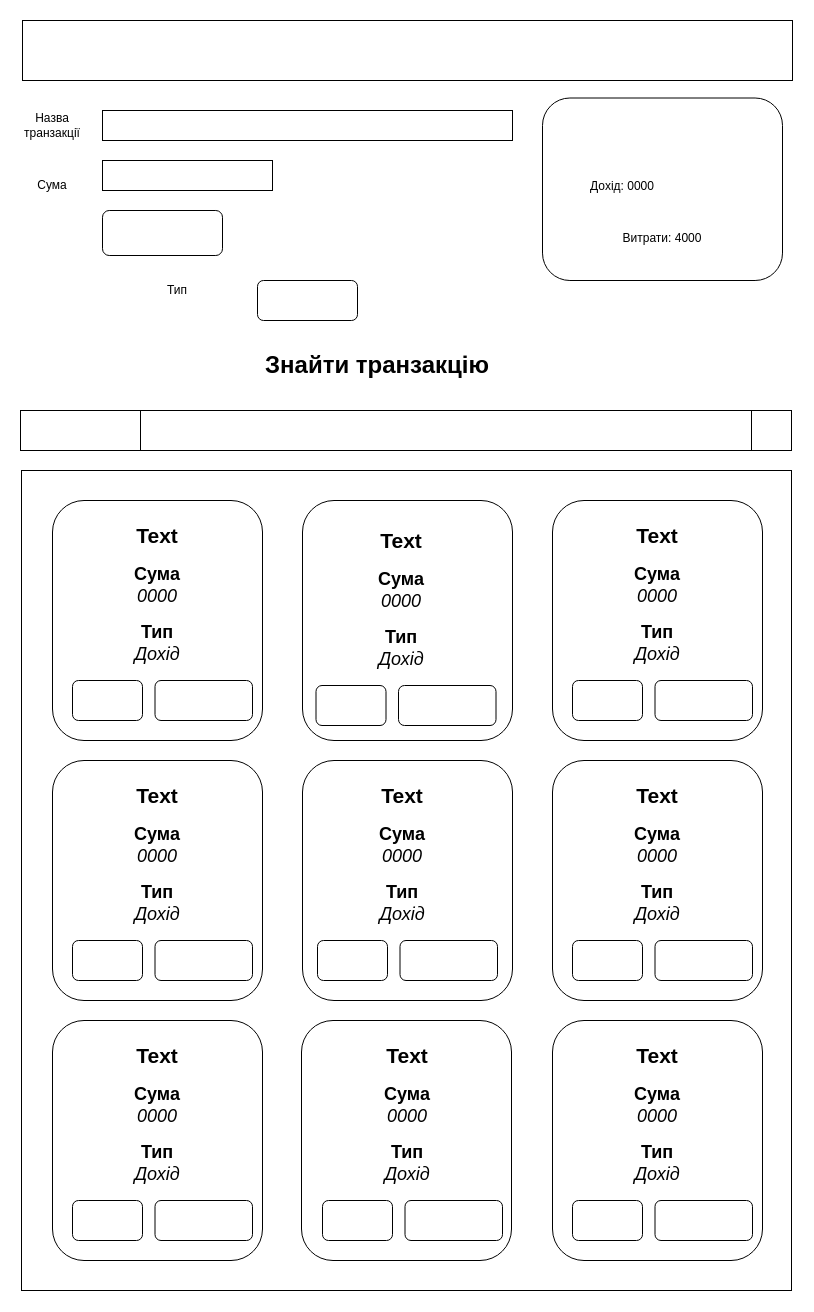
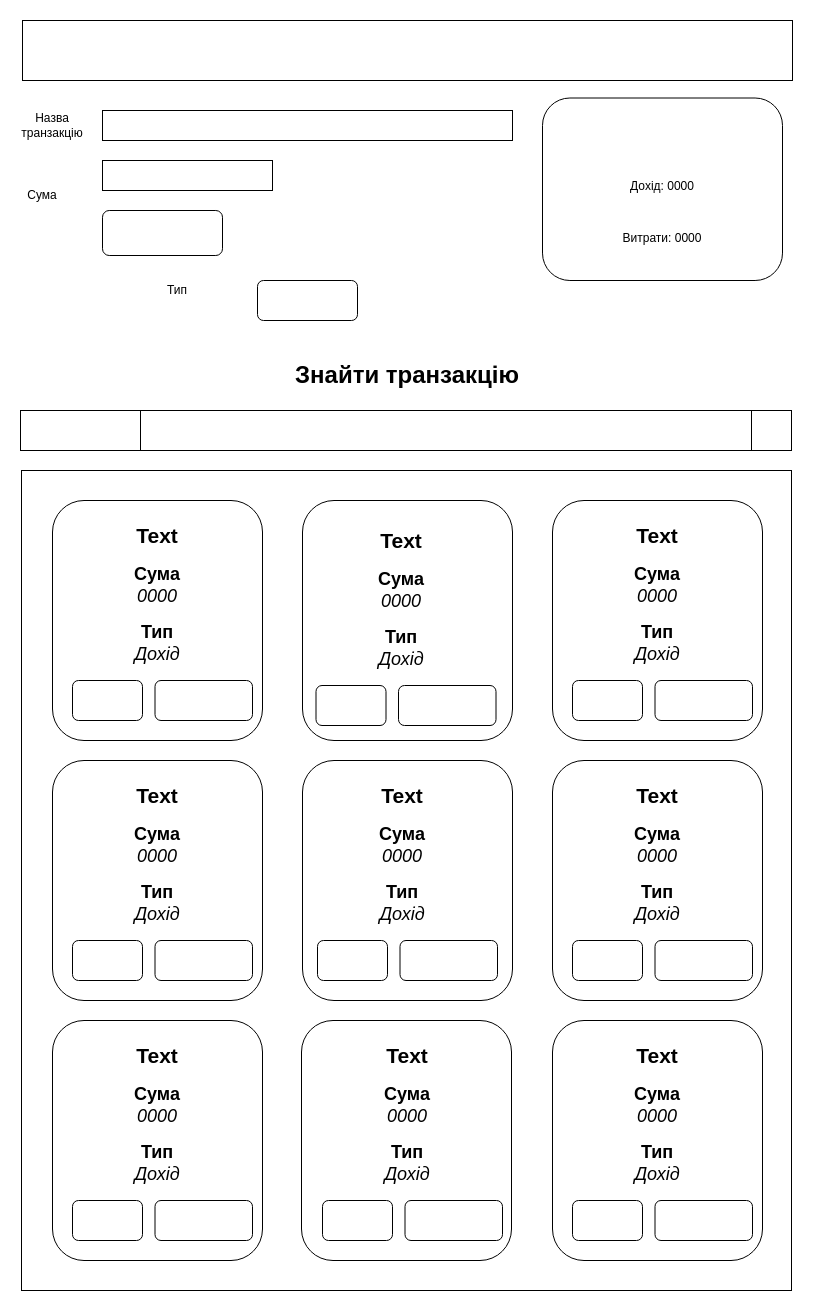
node "Назва транзакції": label "Назва транзакції" -> "Назва транзакцію"
node "Сума": moved (53, 186) -> (43, 196)
node "Дохід: 0000": moved (623, 187) -> (663, 187)
node "Витрати: 4000": label "Витрати: 4000" -> "Витрати: 0000"
node "Знайти транзакцію": moved (378, 366) -> (408, 376)
